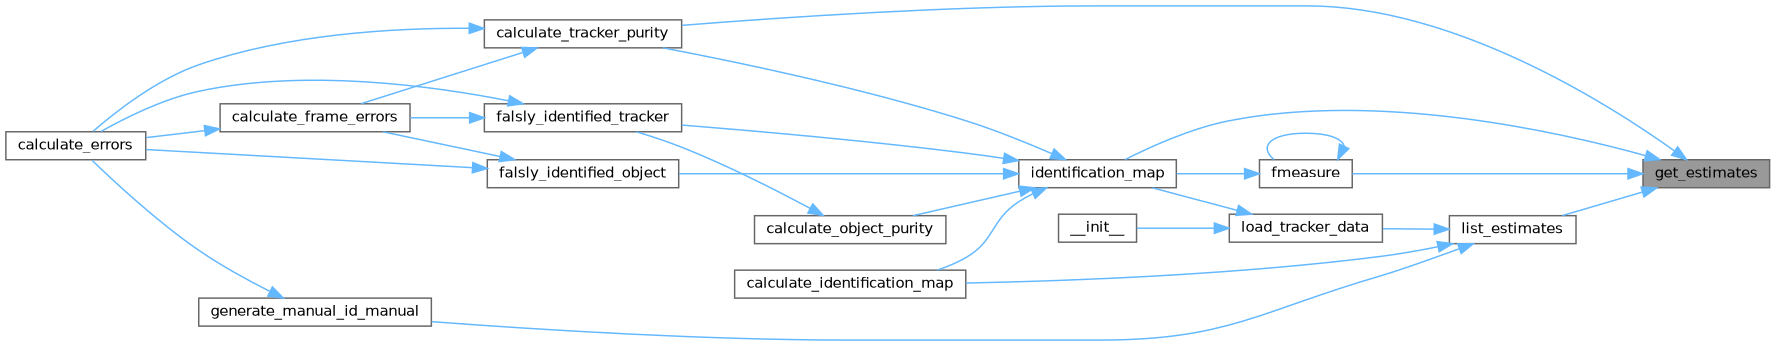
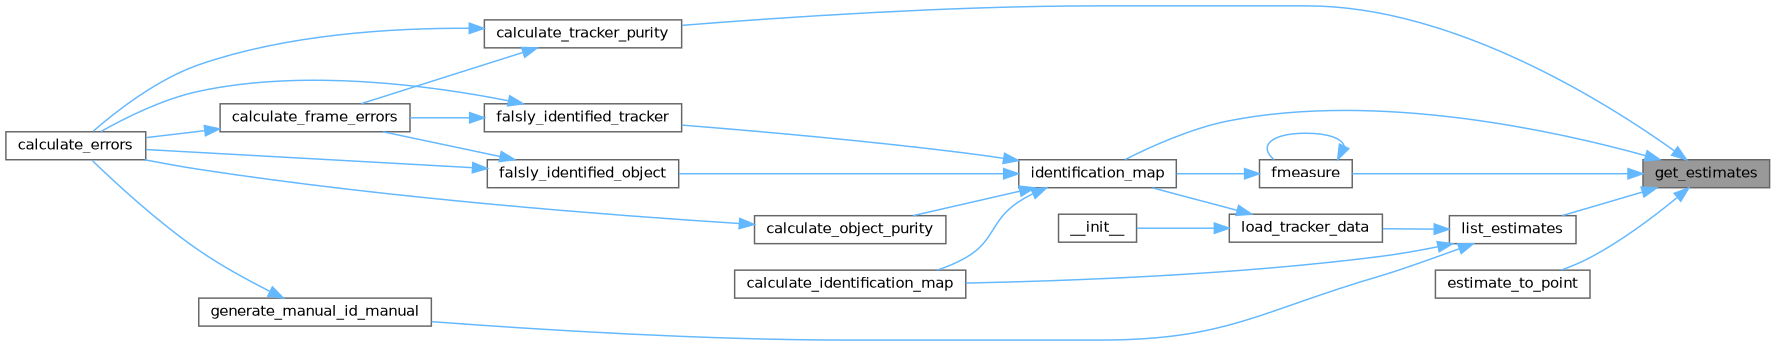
edge "calculate_tracker_purity" -> "identification_map": removed
edge "falsly_identified_tracker" -> "calculate_object_purity": now "calculate_errors" -> "calculate_object_purity"
node "estimate_to_point": added
